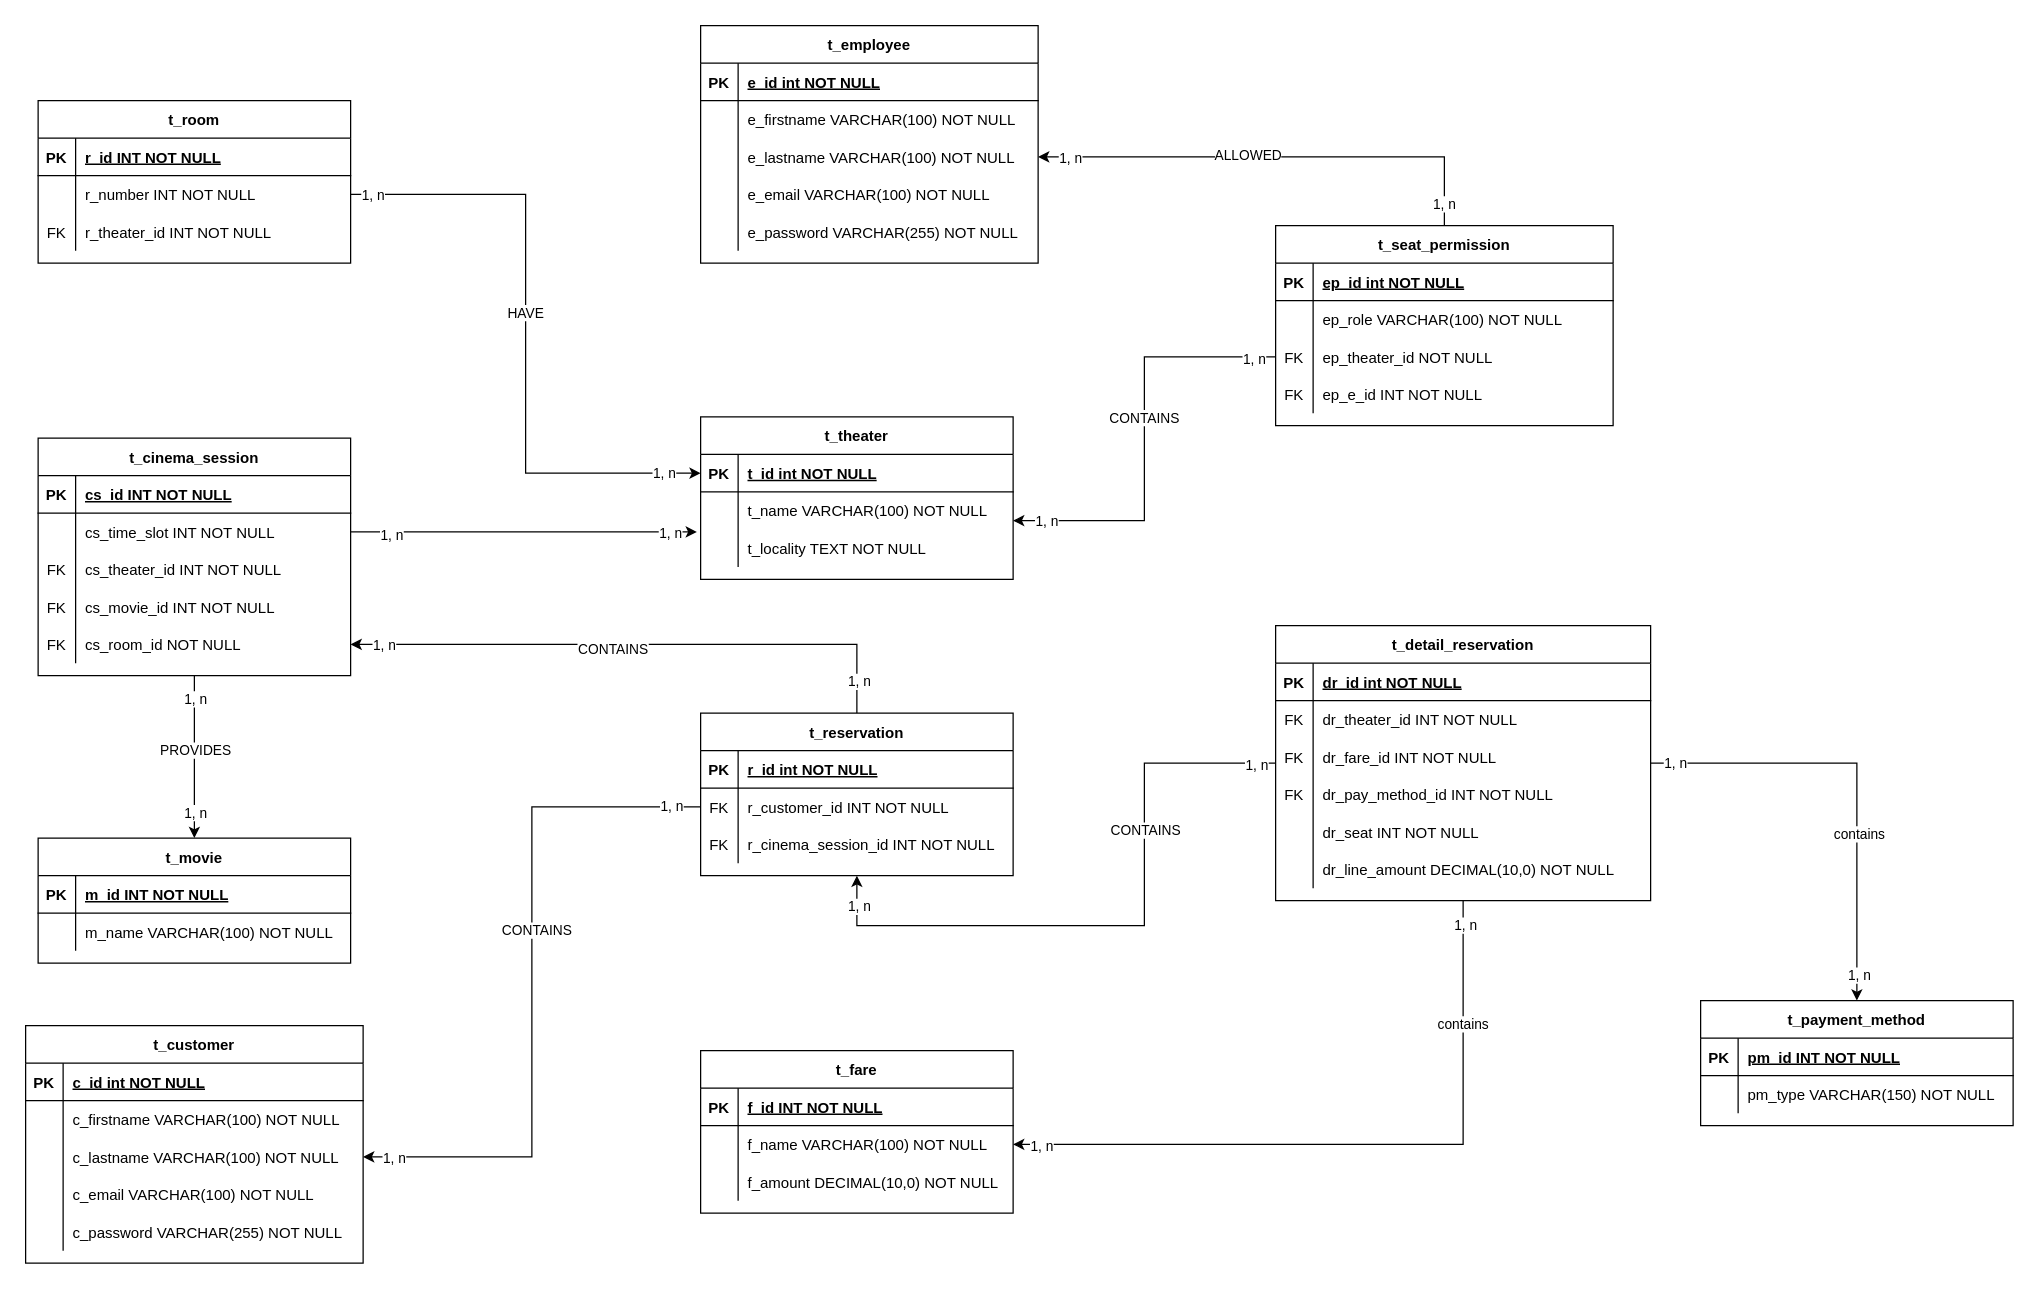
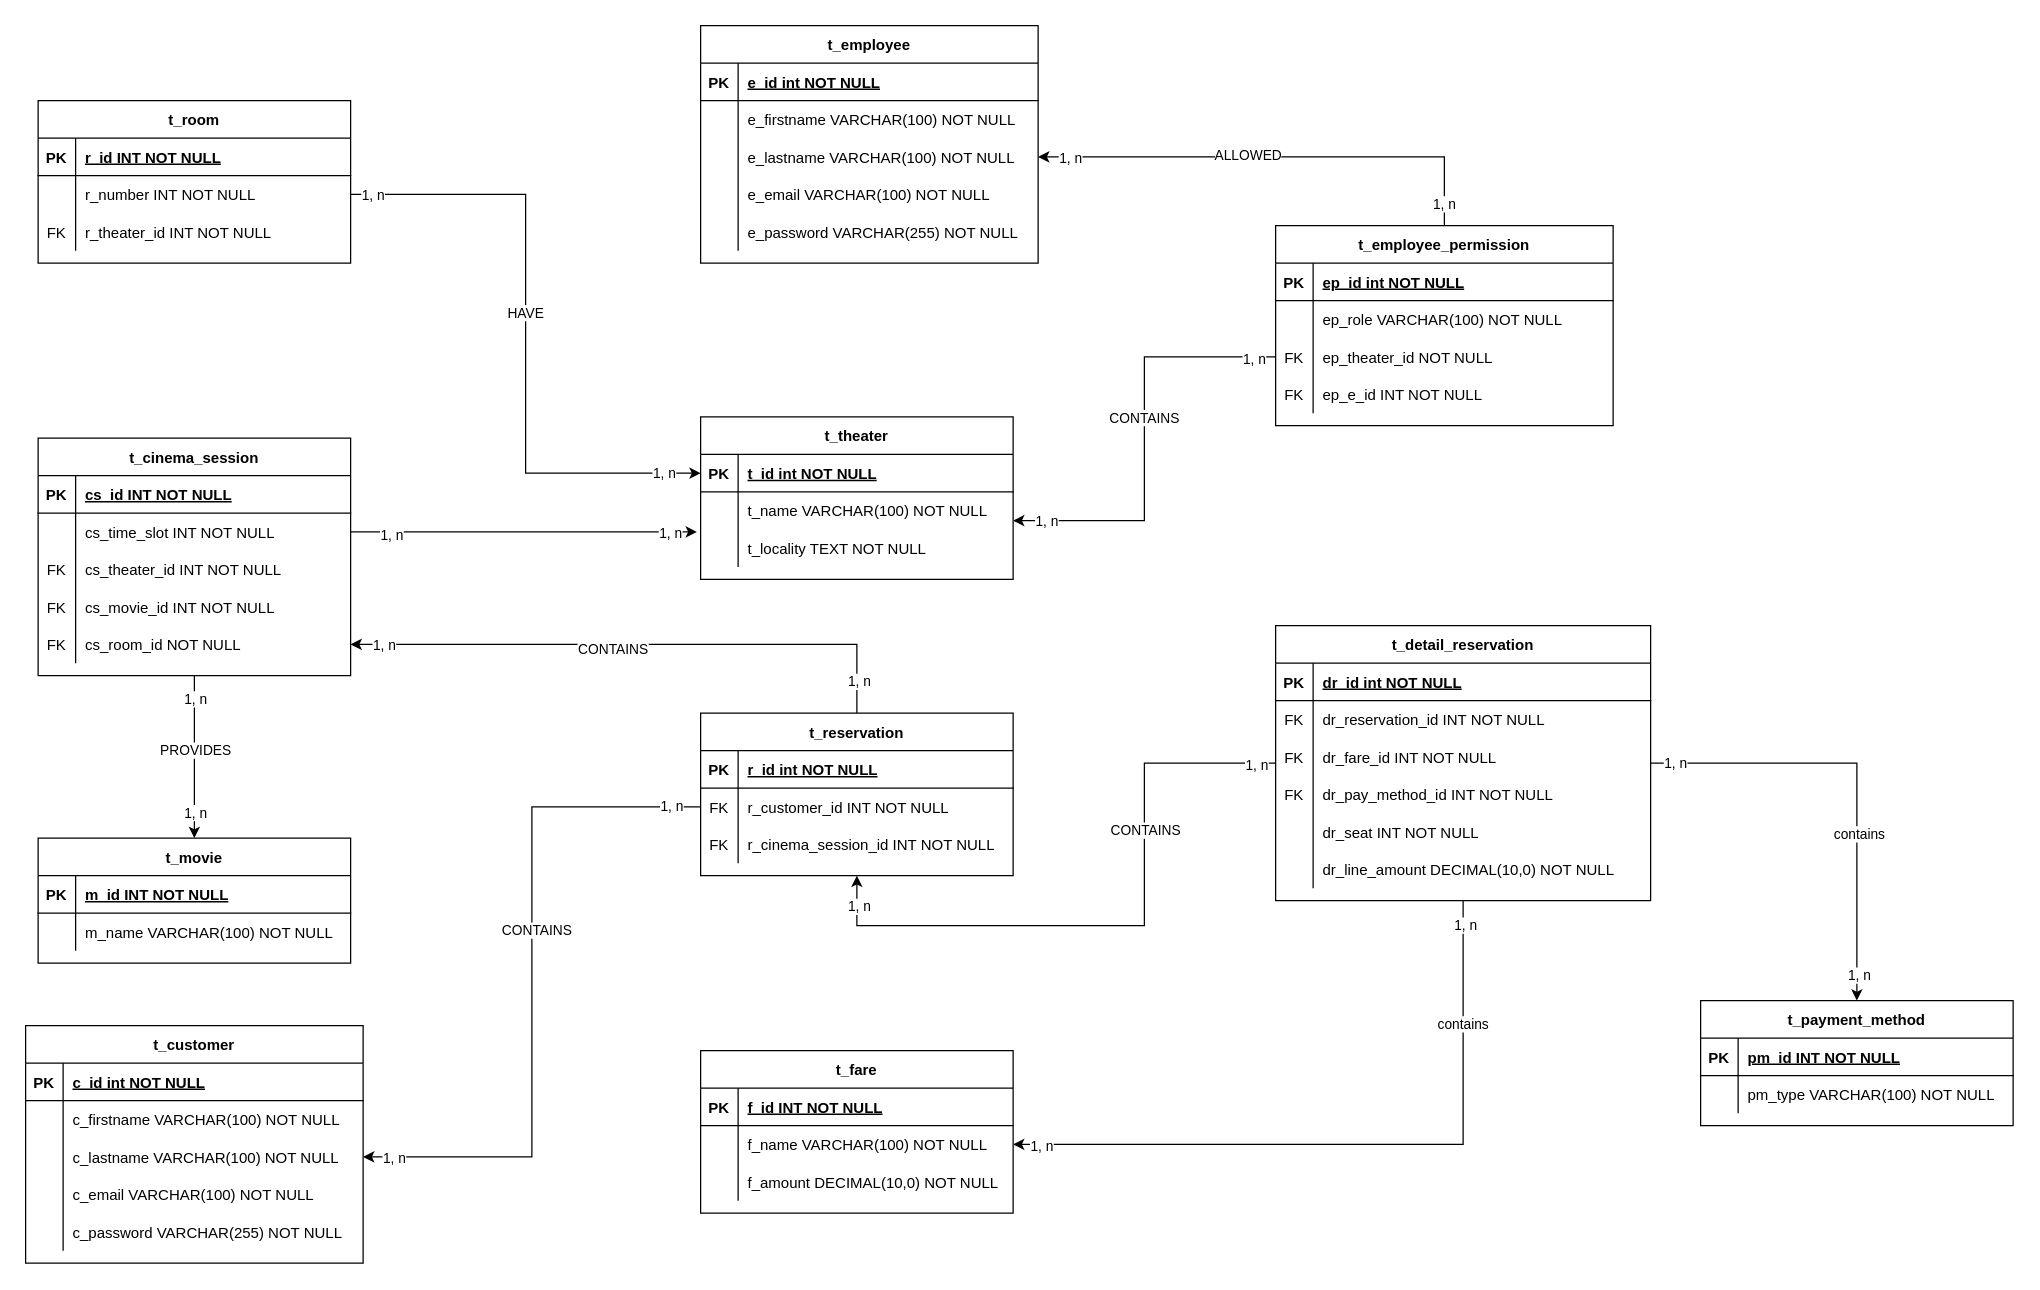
node "t_seat_permission": label "t_seat_permission" -> "t_employee_permission"
node "dr_theater_id INT NOT NULL": label "dr_theater_id INT NOT NULL" -> "dr_reservation_id INT NOT NULL"
node "pm_type VARCHAR(150) NOT NULL": label "pm_type VARCHAR(150) NOT NULL" -> "pm_type VARCHAR(100) NOT NULL"
